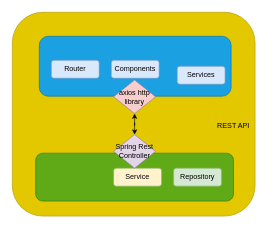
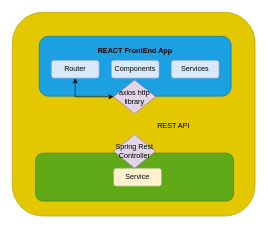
node "REACT FrontEnd App": added
node "Services": moved (201, 75) -> (195, 69)
node "axios http library": fillcolor #f8cecc -> #e1d5e7
edge "axios http library" -- "Spring Rest Controller": now "axios http library" -- "Router"
node "REST API": moved (234, 126) -> (174, 126)
node "Repository": removed
